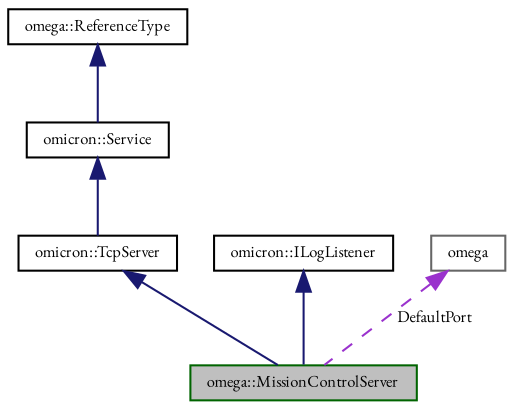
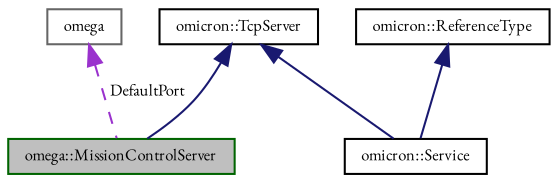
node "omega::ReferenceType": label "omega::ReferenceType" -> "omicron::ReferenceType"
edge "omicron::TcpServer" -> "omicron::Service": reversed
node "omicron::ILogListener": removed
